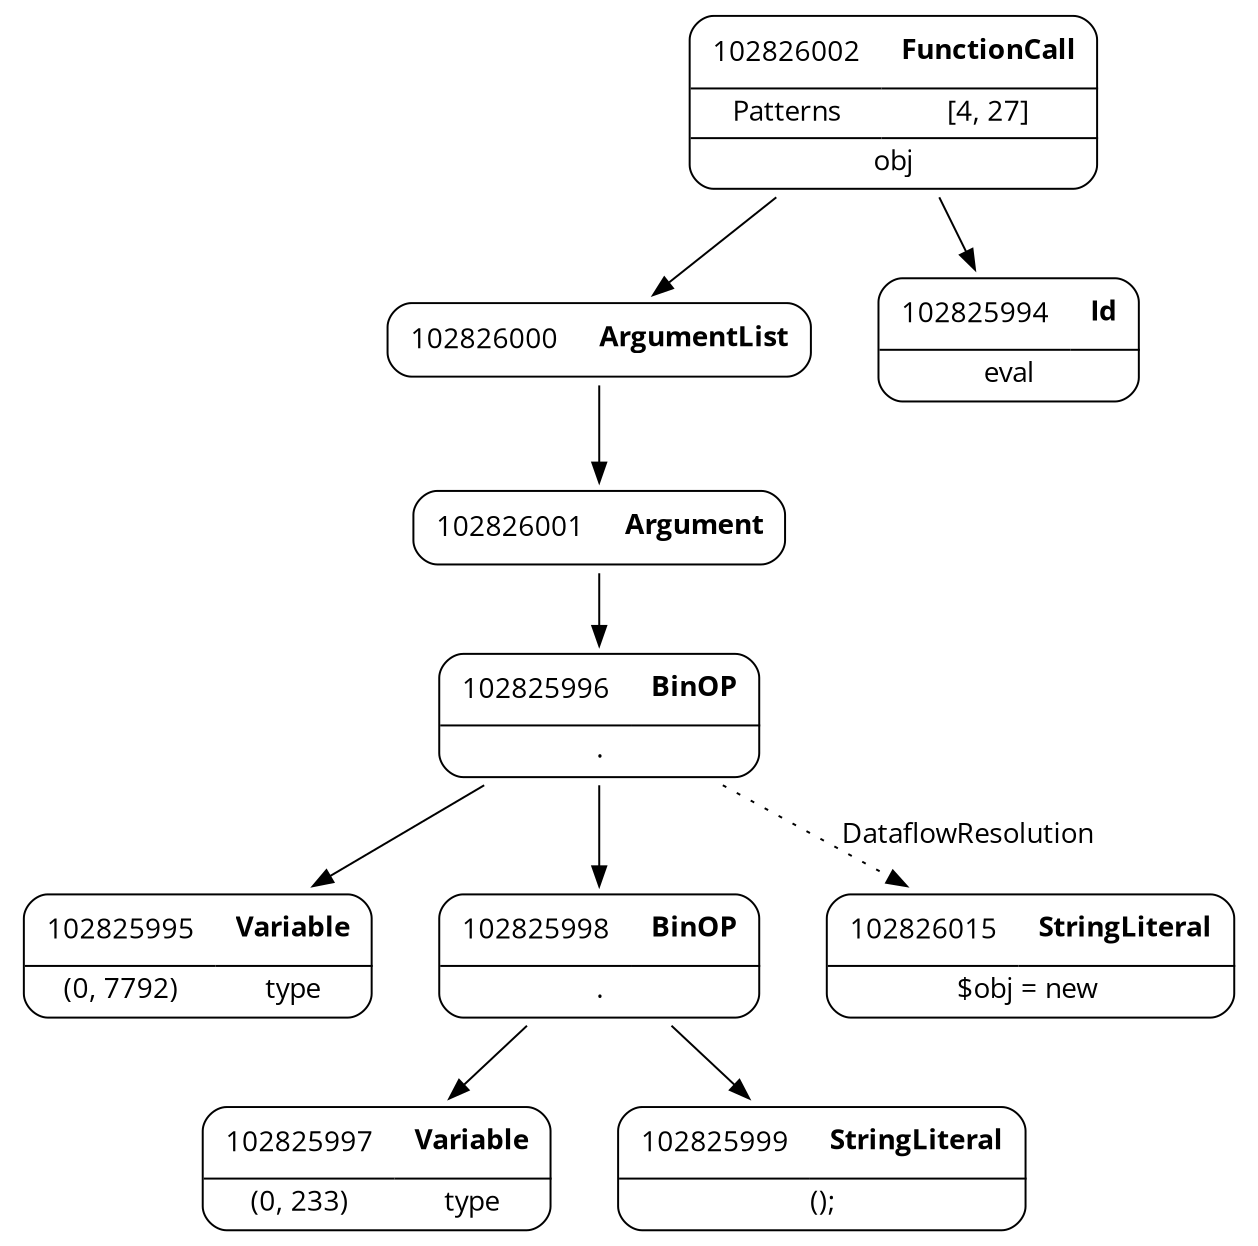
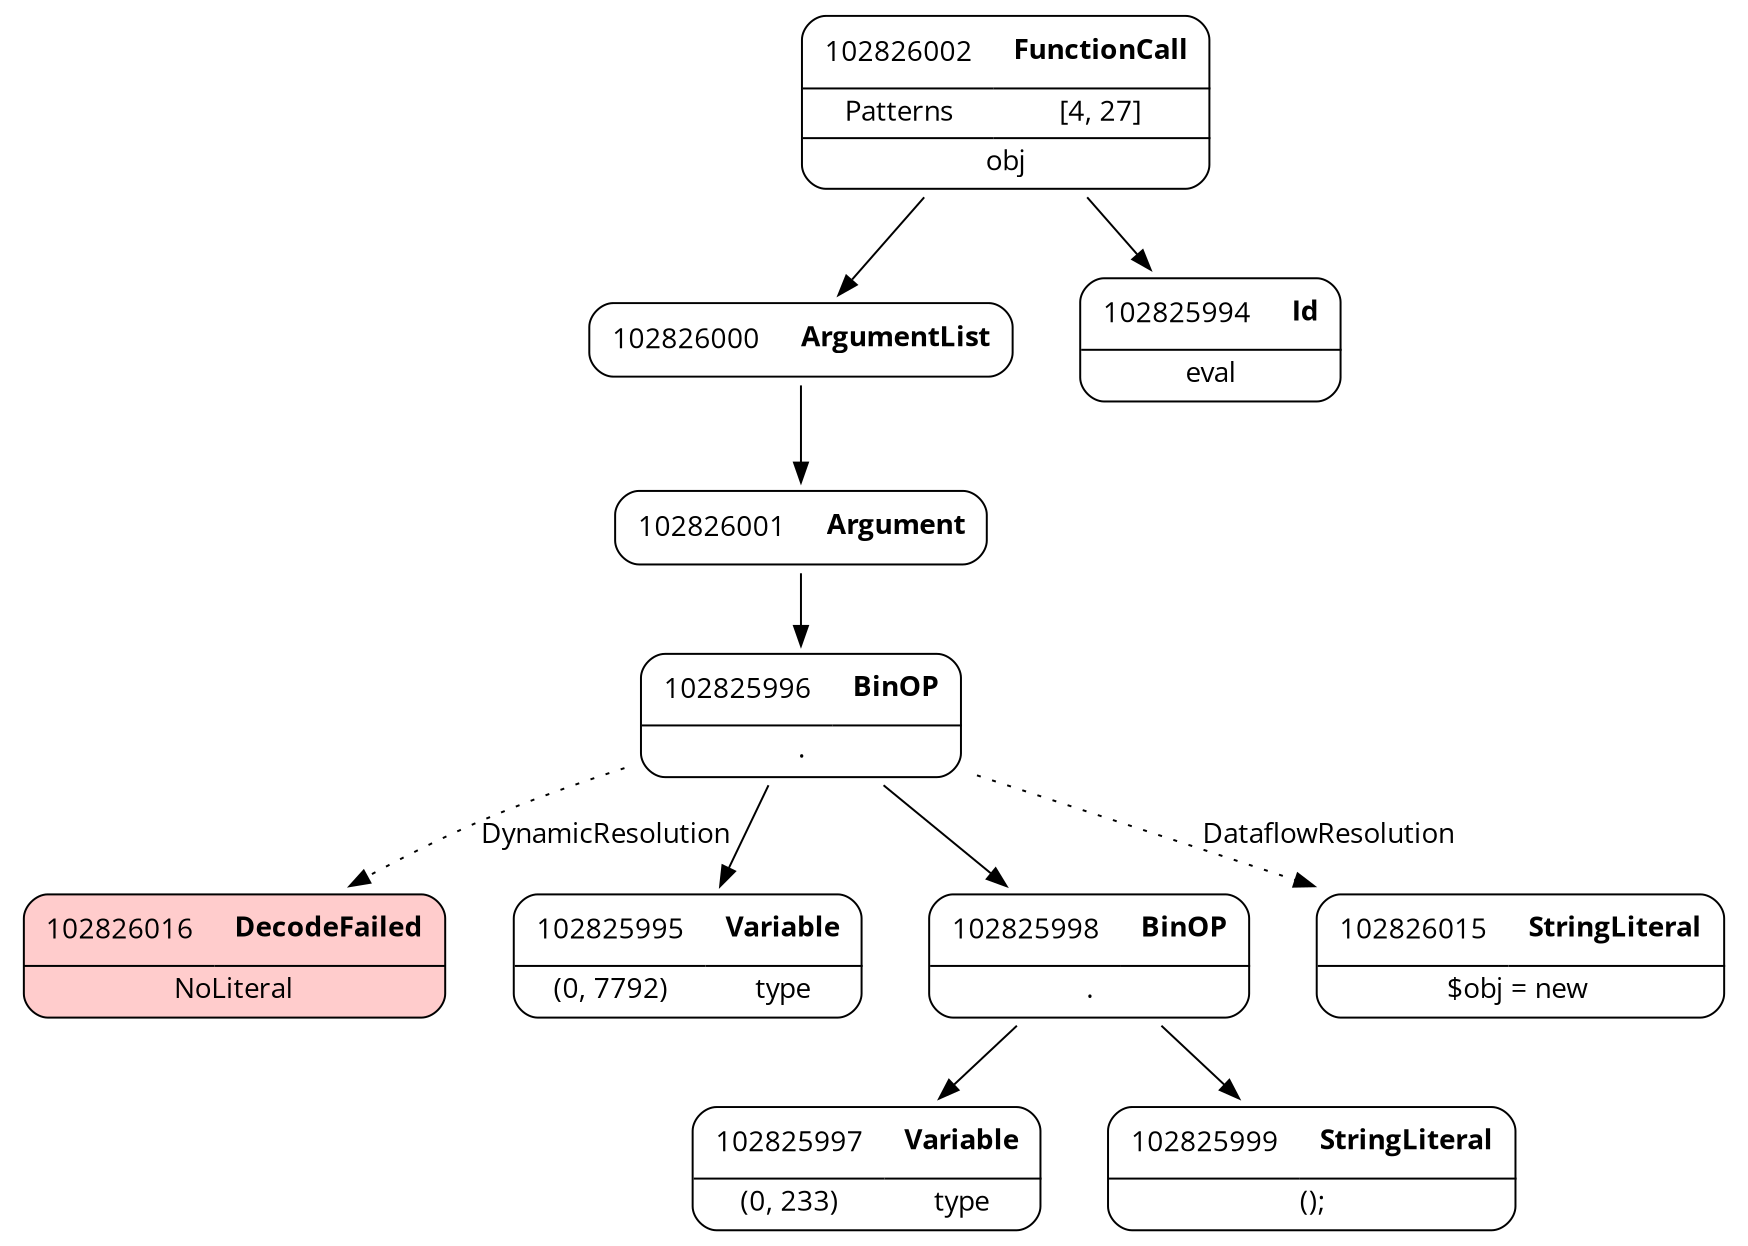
node "102826016": added
